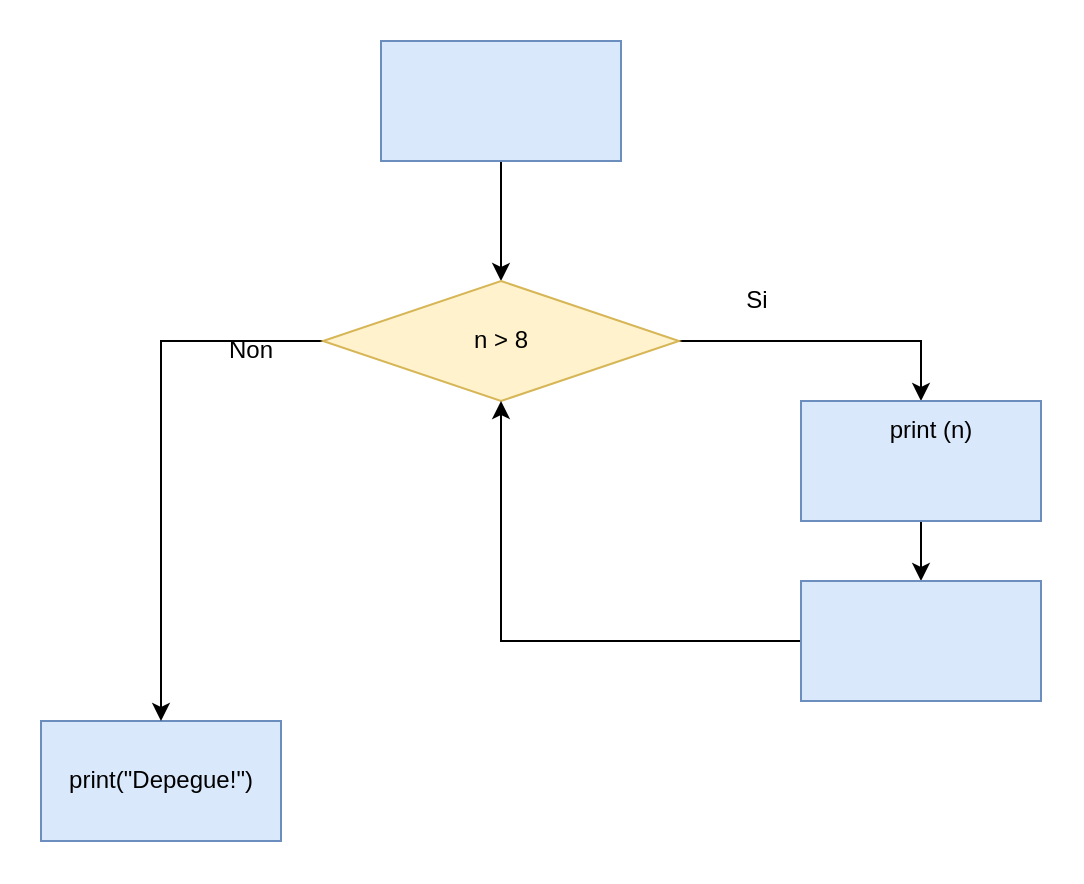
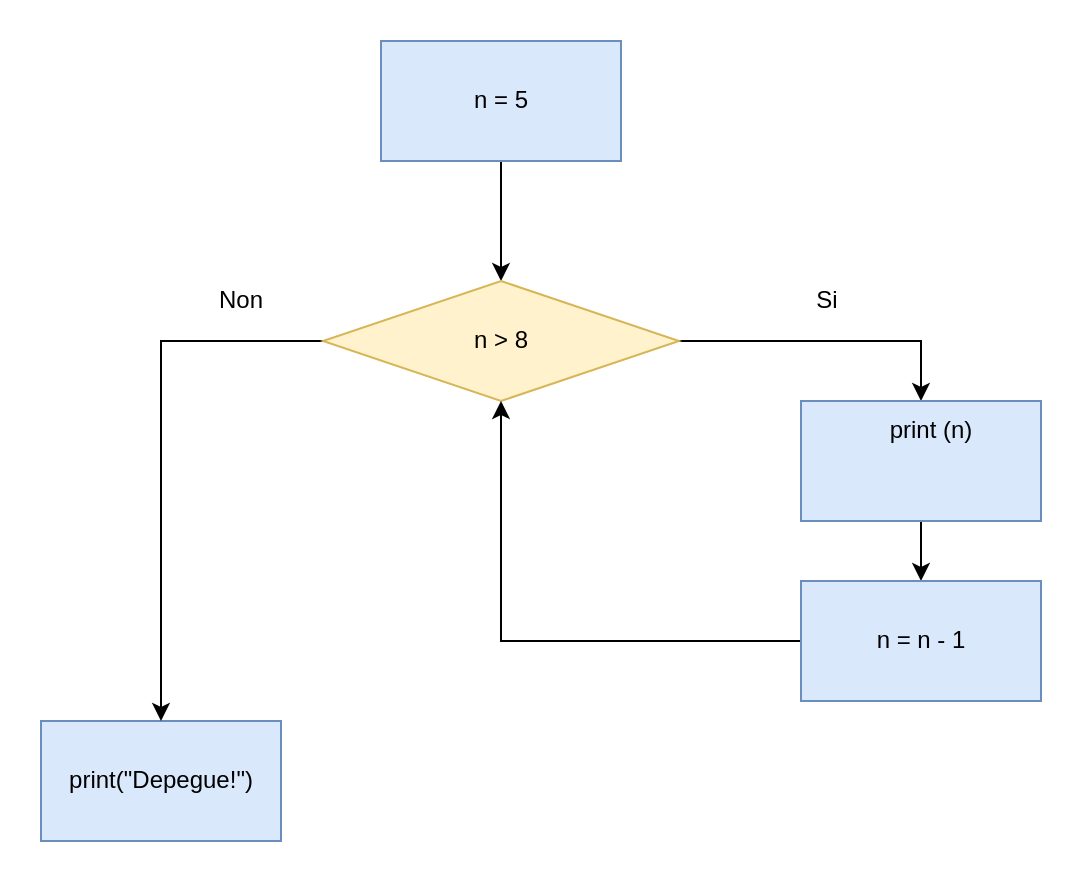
node "n = 5": added
node "Si": moved (757, 301) -> (827, 301)
node "Non": moved (251, 351) -> (241, 301)
node "n = n - 1": added
